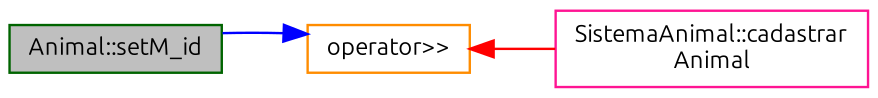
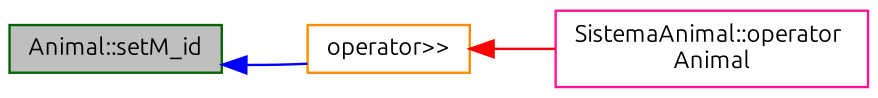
edge "Animal::setM_id" -> "operator>>": reversed
node "SistemaAnimal::cadastrar Animal": label "SistemaAnimal::cadastrar Animal" -> "SistemaAnimal::operator Animal"
